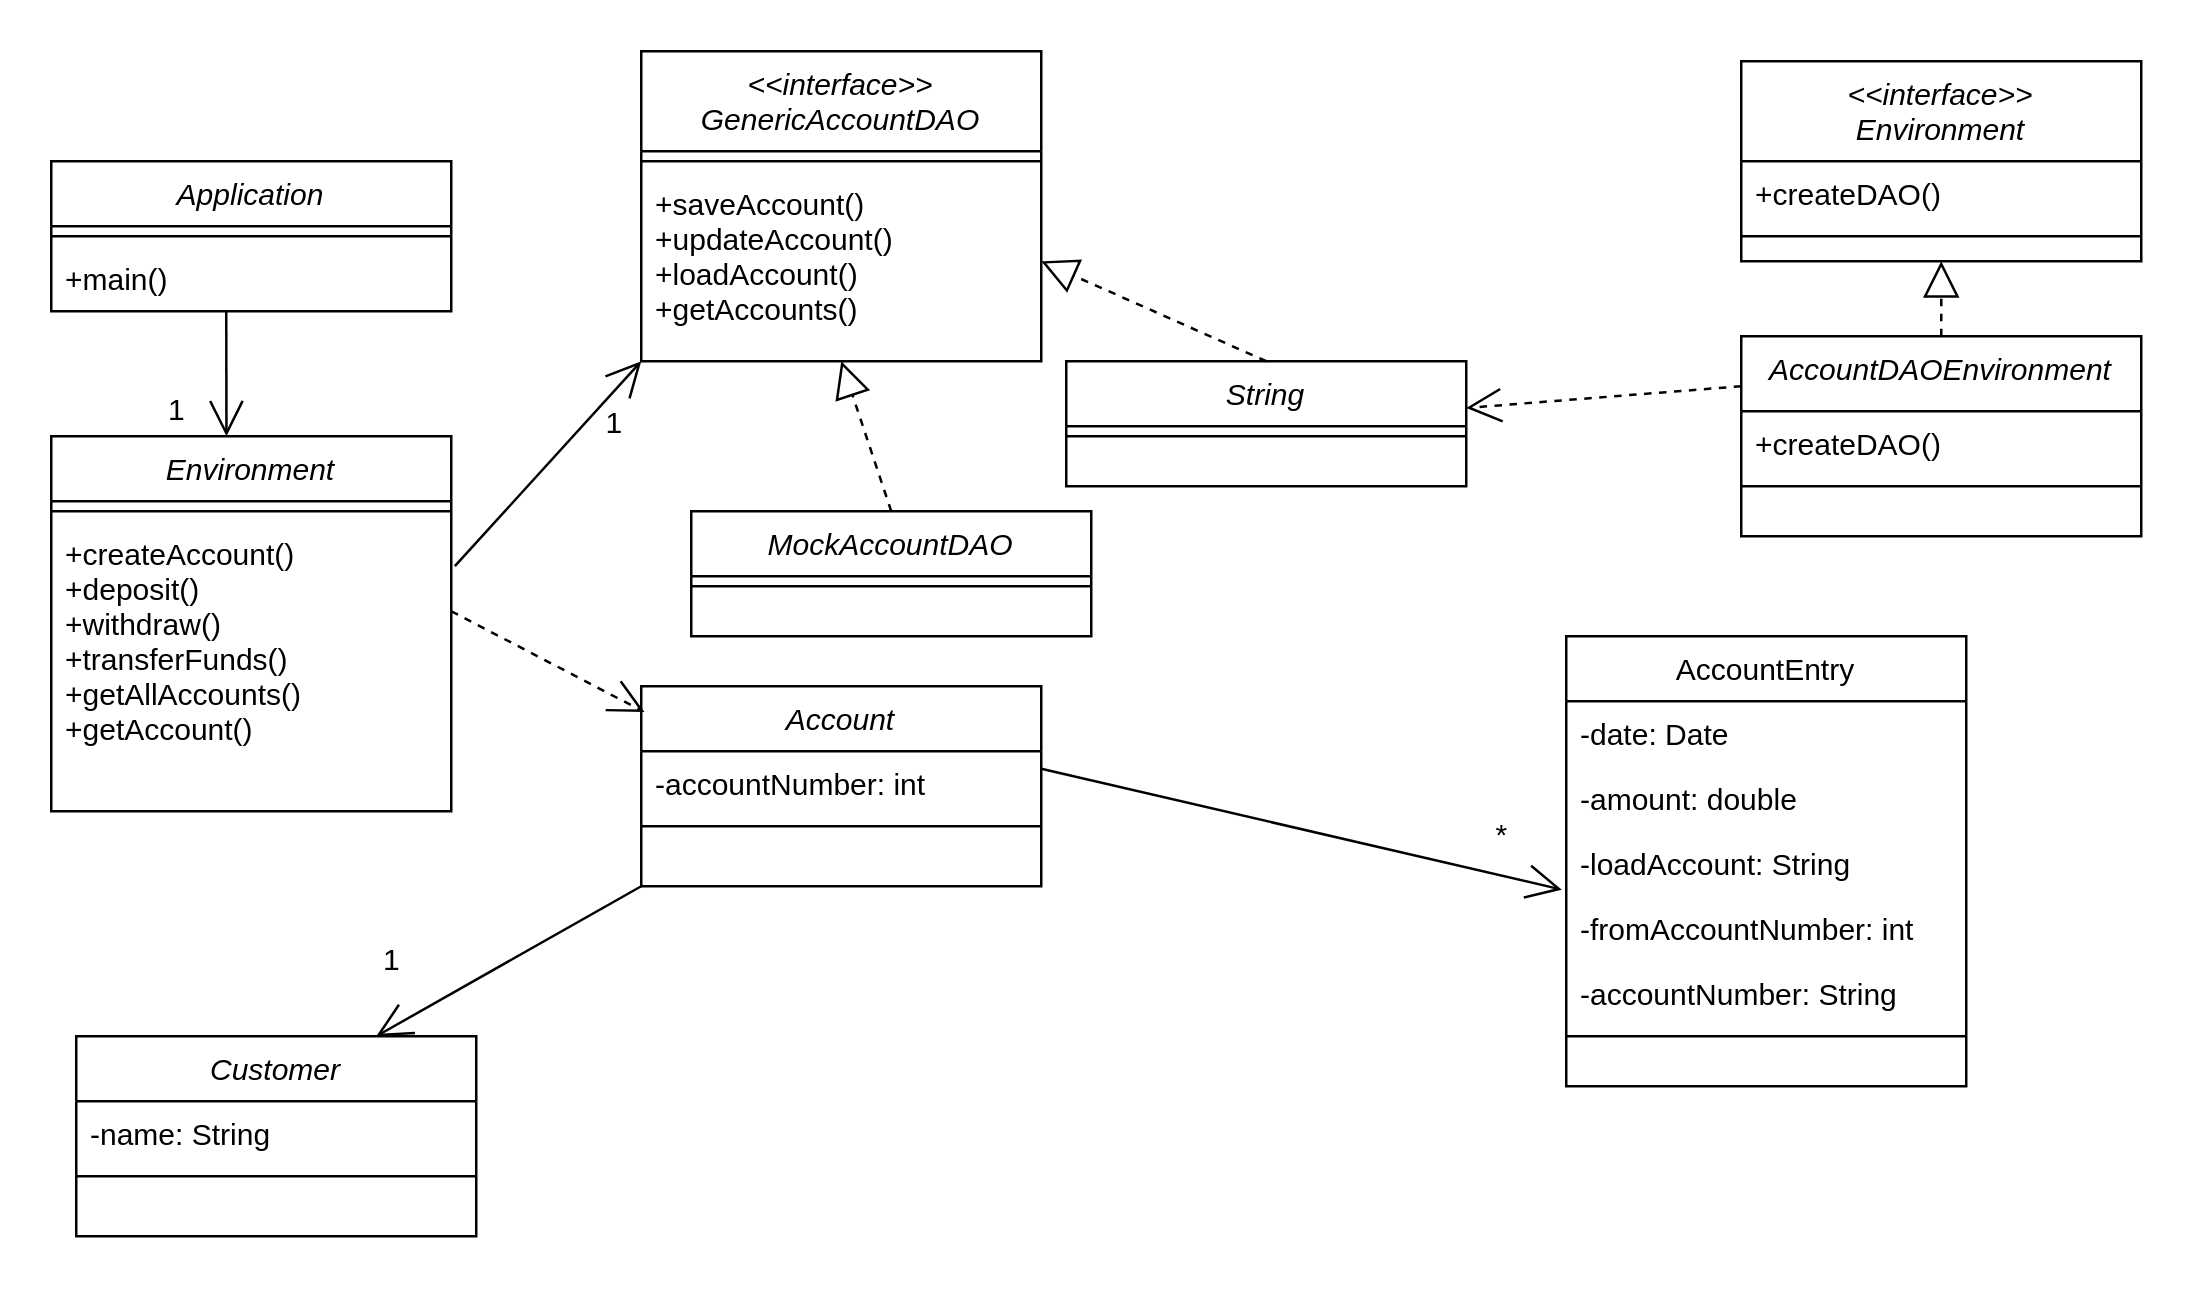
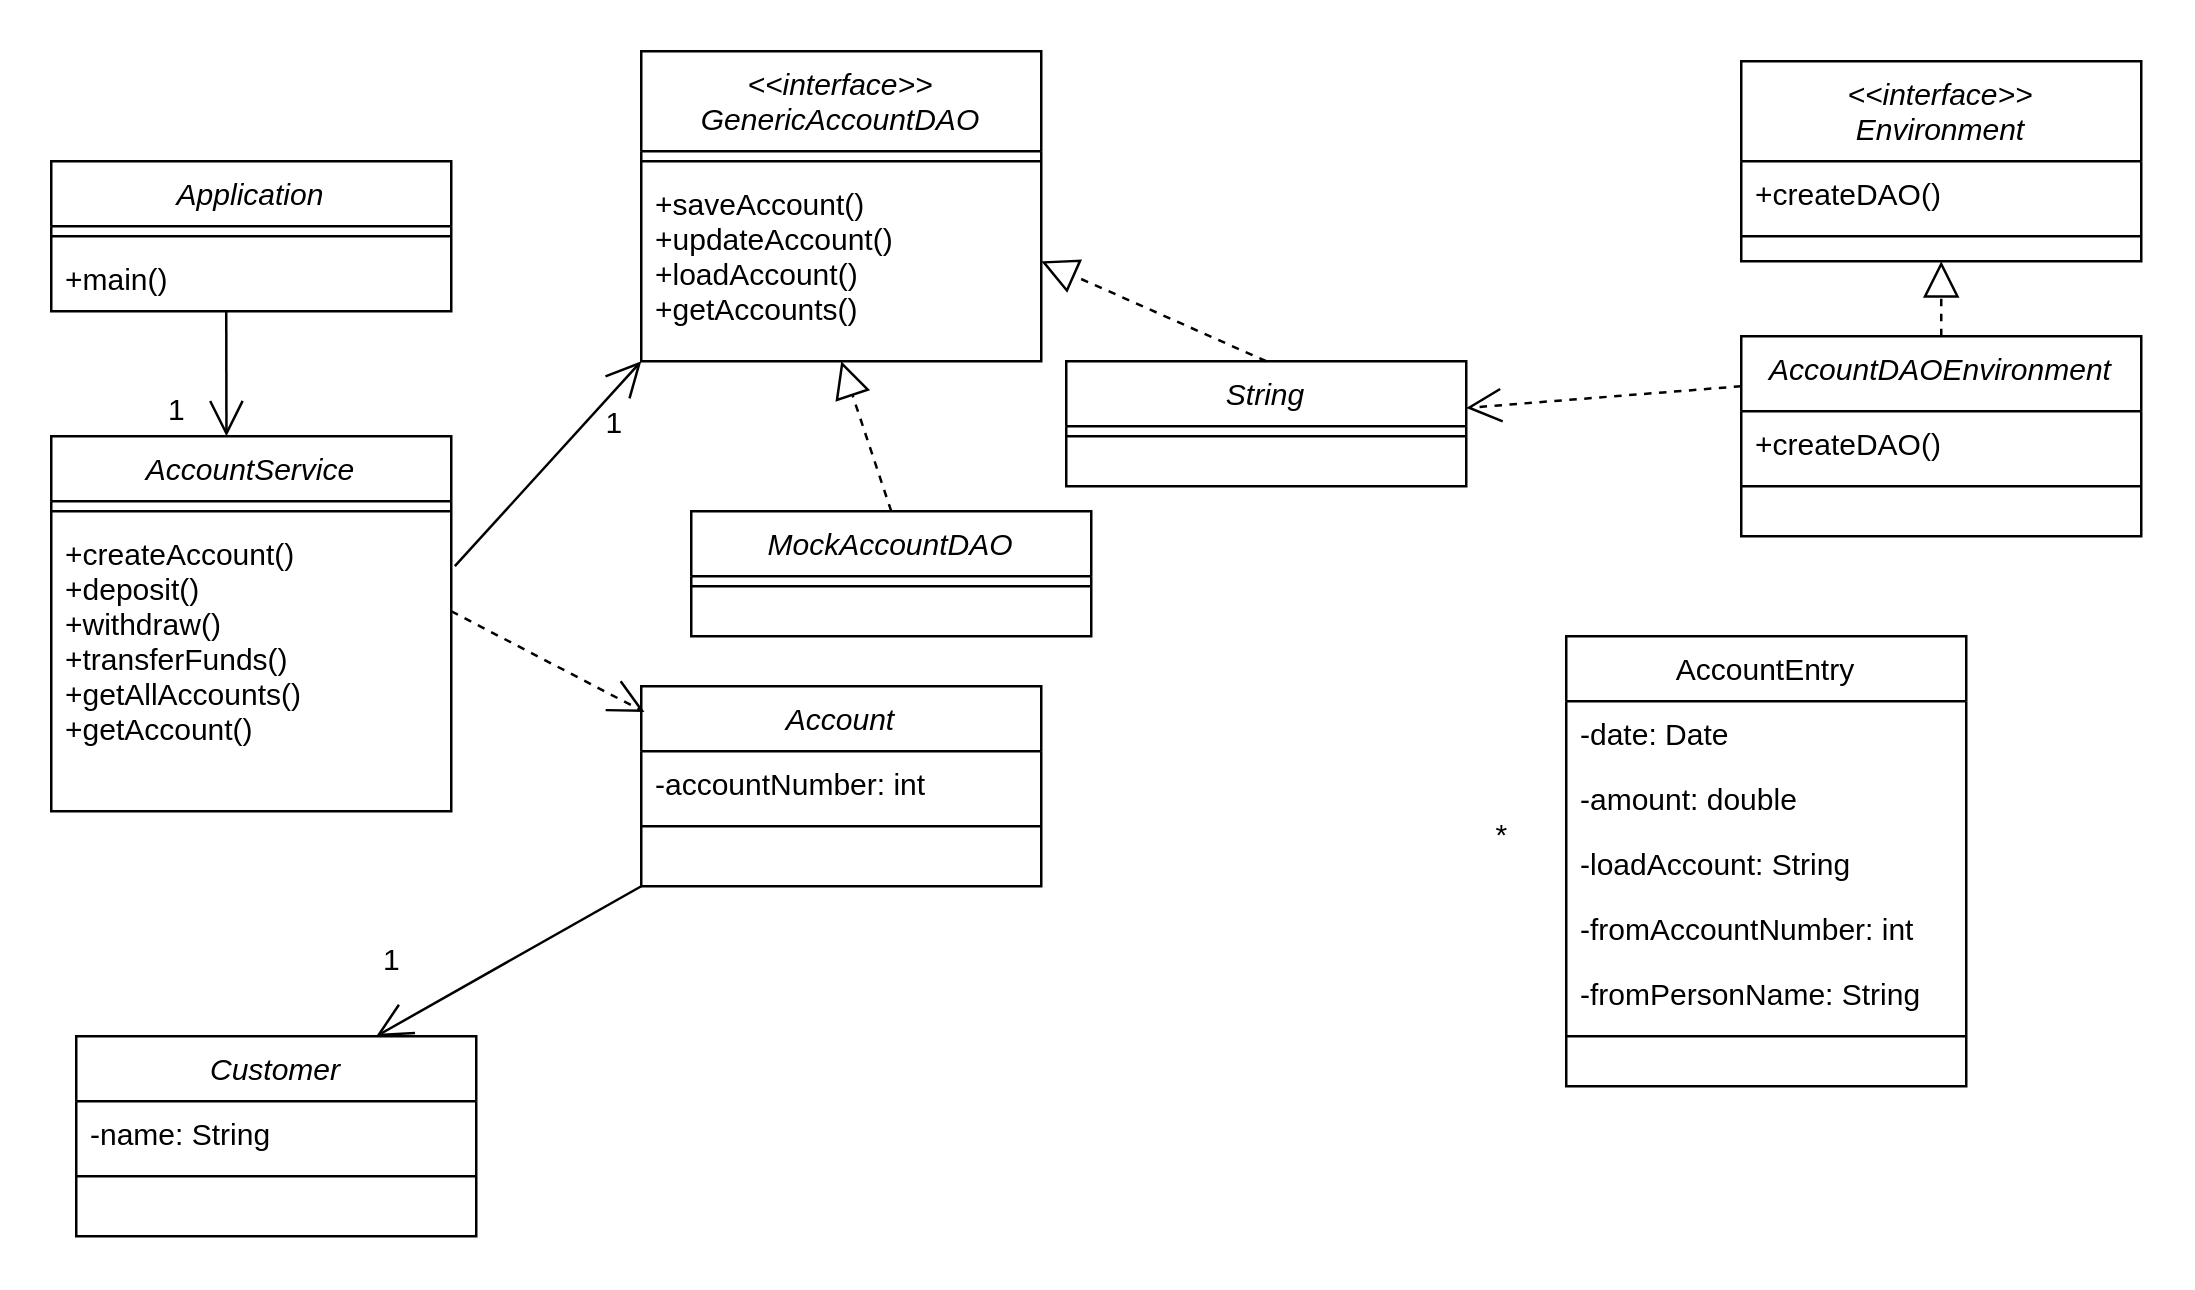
node "Environment": label "Environment" -> "AccountService"
edge "-accountNumber: int" -> "-loadAccount: String": removed
node "-accountNumber: String": label "-accountNumber: String" -> "-fromPersonName: String"
